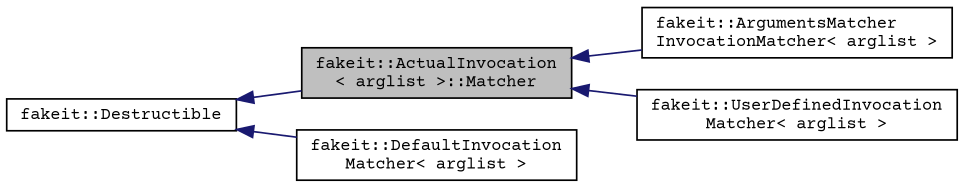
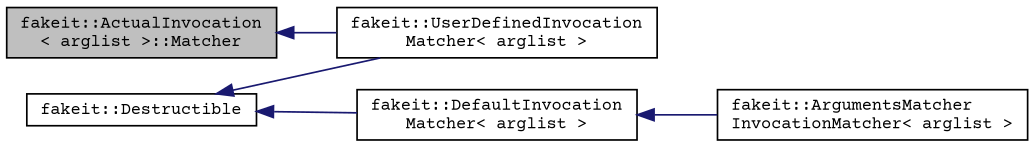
edge "fakeit::ArgumentsMatcher InvocationMatcher< arglist >" -> "fakeit::ActualInvocation < arglist >::Matcher": now "fakeit::ArgumentsMatcher InvocationMatcher< arglist >" -> "fakeit::DefaultInvocation Matcher< arglist >"
edge "fakeit::ActualInvocation < arglist >::Matcher" -> "fakeit::Destructible": now "fakeit::UserDefinedInvocation Matcher< arglist >" -> "fakeit::Destructible"
